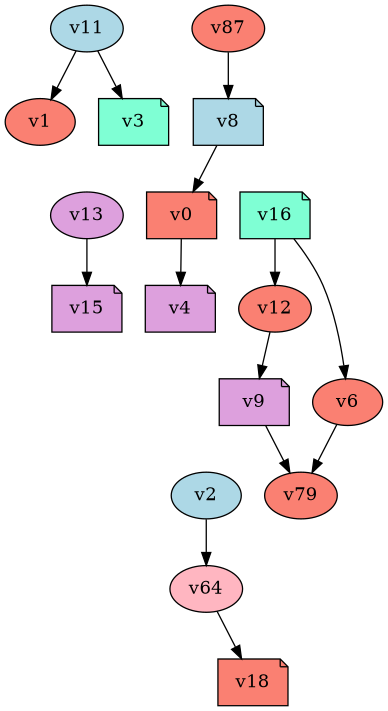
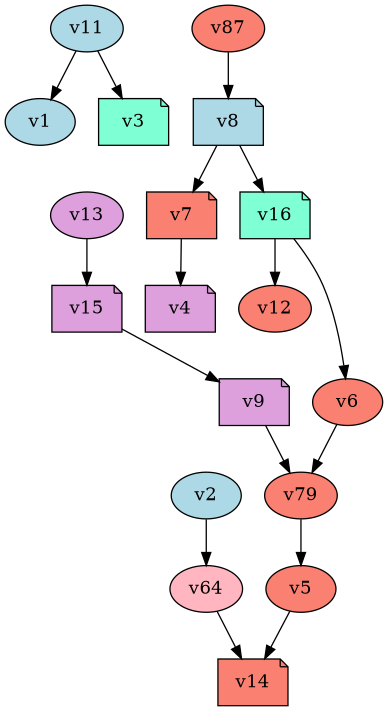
node "v1": fillcolor salmon -> lightblue
edge "v8" -> "v16": added
node "v0": label "v0" -> "v7"
edge "v12" -> "v9": now "v15" -> "v9"
node "v5": added
node "v18": label "v18" -> "v14"
